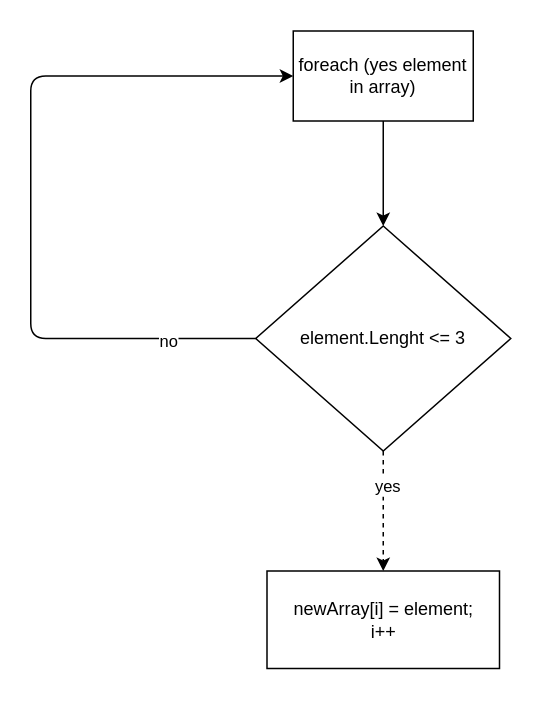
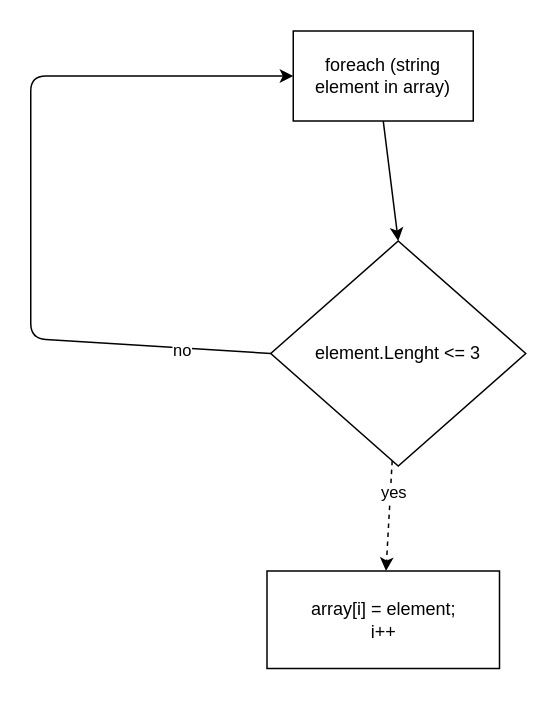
node "foreach (yes element in array)": label "foreach (yes element in array)" -> "foreach (string element in array)"
node "element.Lenght <= 3": moved (383, 338) -> (398, 353)
node "newArray[i] = element; i++": label "newArray[i] = element; i++" -> "array[i] = element; i++"
